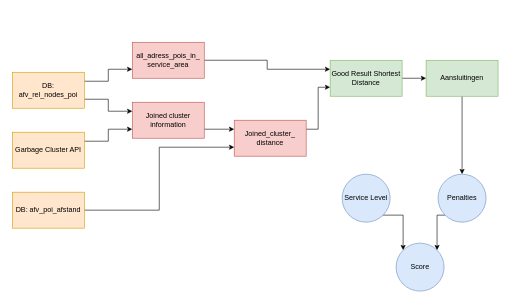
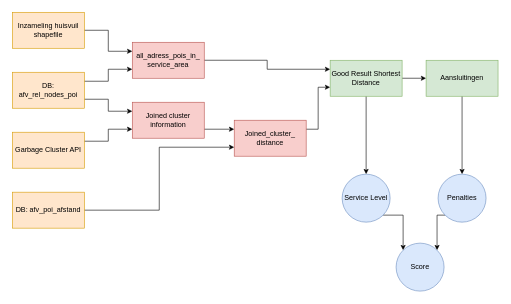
node "Inzameling huisvuil shapefile": added
edge "Inzameling huisvuil shapefile" -> "all_adress_pois_in_ service_area": added
edge "Good Result Shortest Distance" -> "Service Level": added
